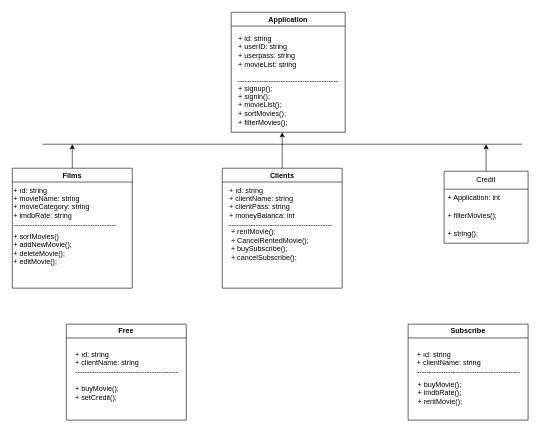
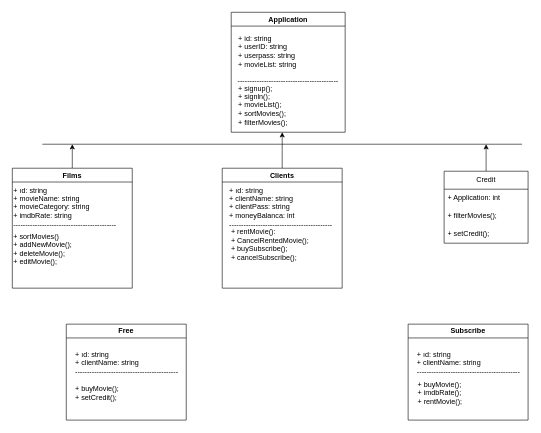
node "+ string();": label "+ string();" -> "+ setCredit();"
